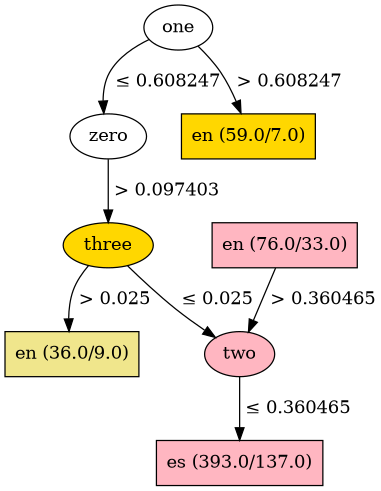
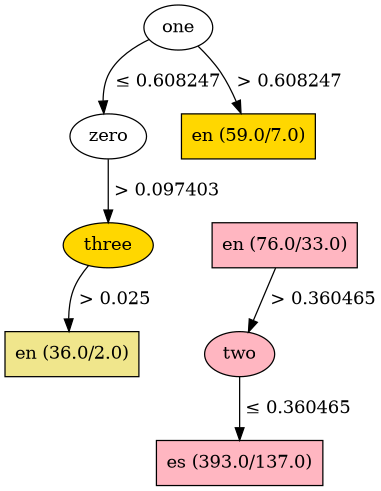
edge "three" -> "two": removed, label "≤ 0.025"
node "en (36.0/9.0)": label "en (36.0/9.0)" -> "en (36.0/2.0)"
